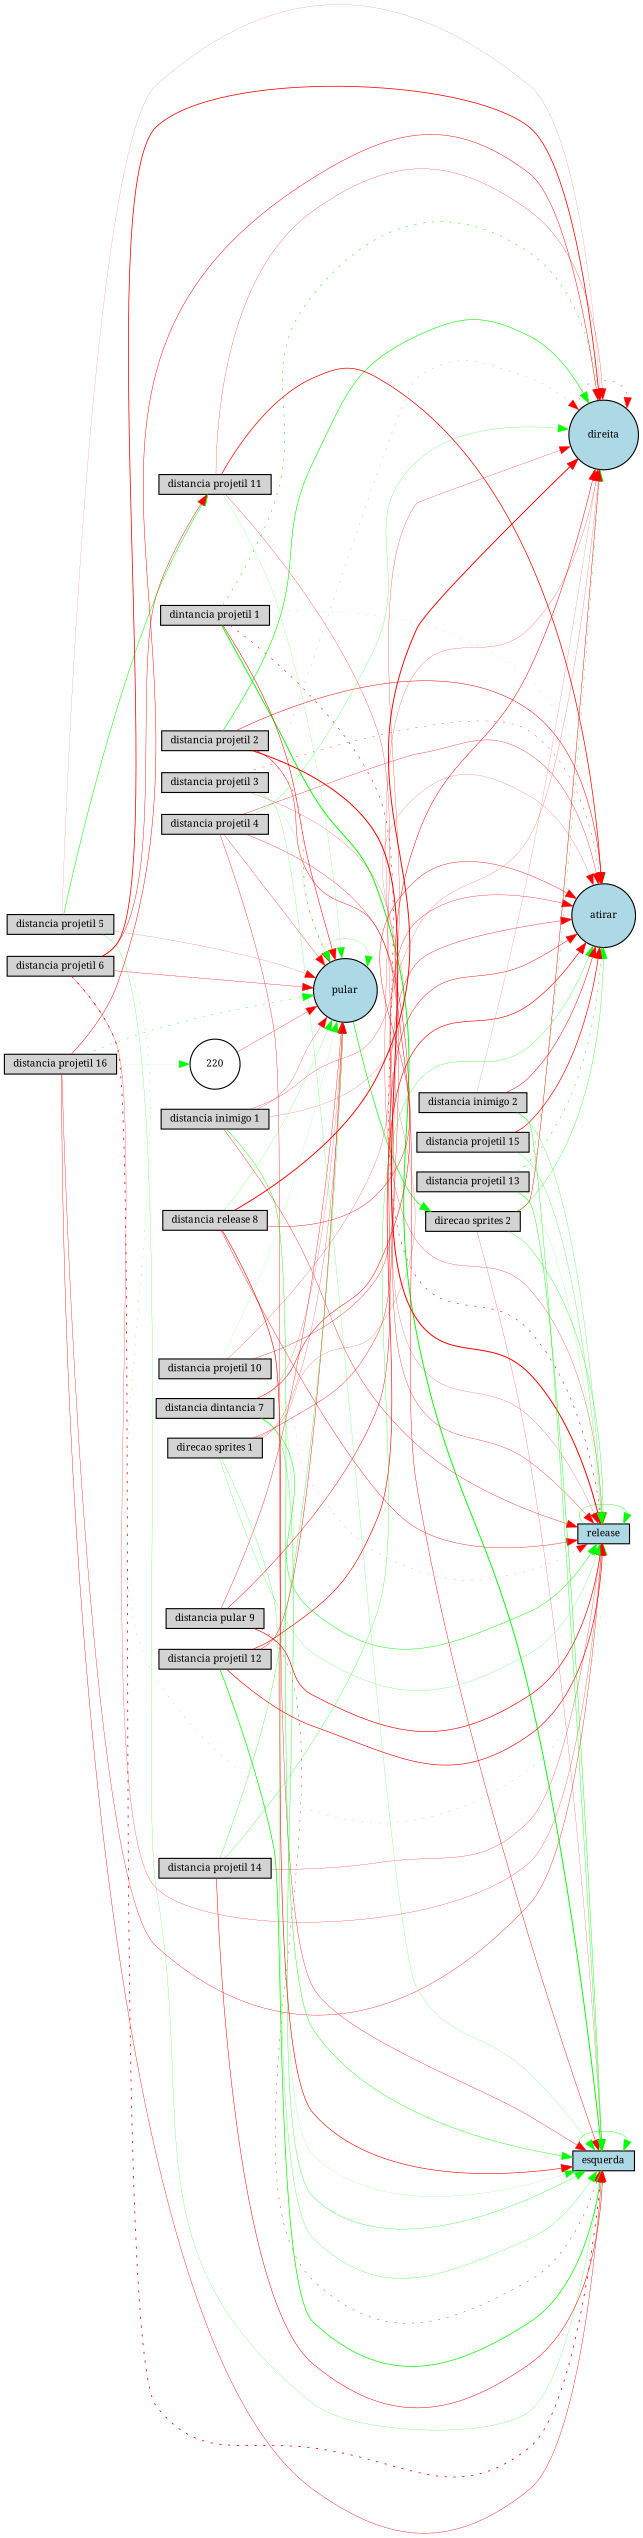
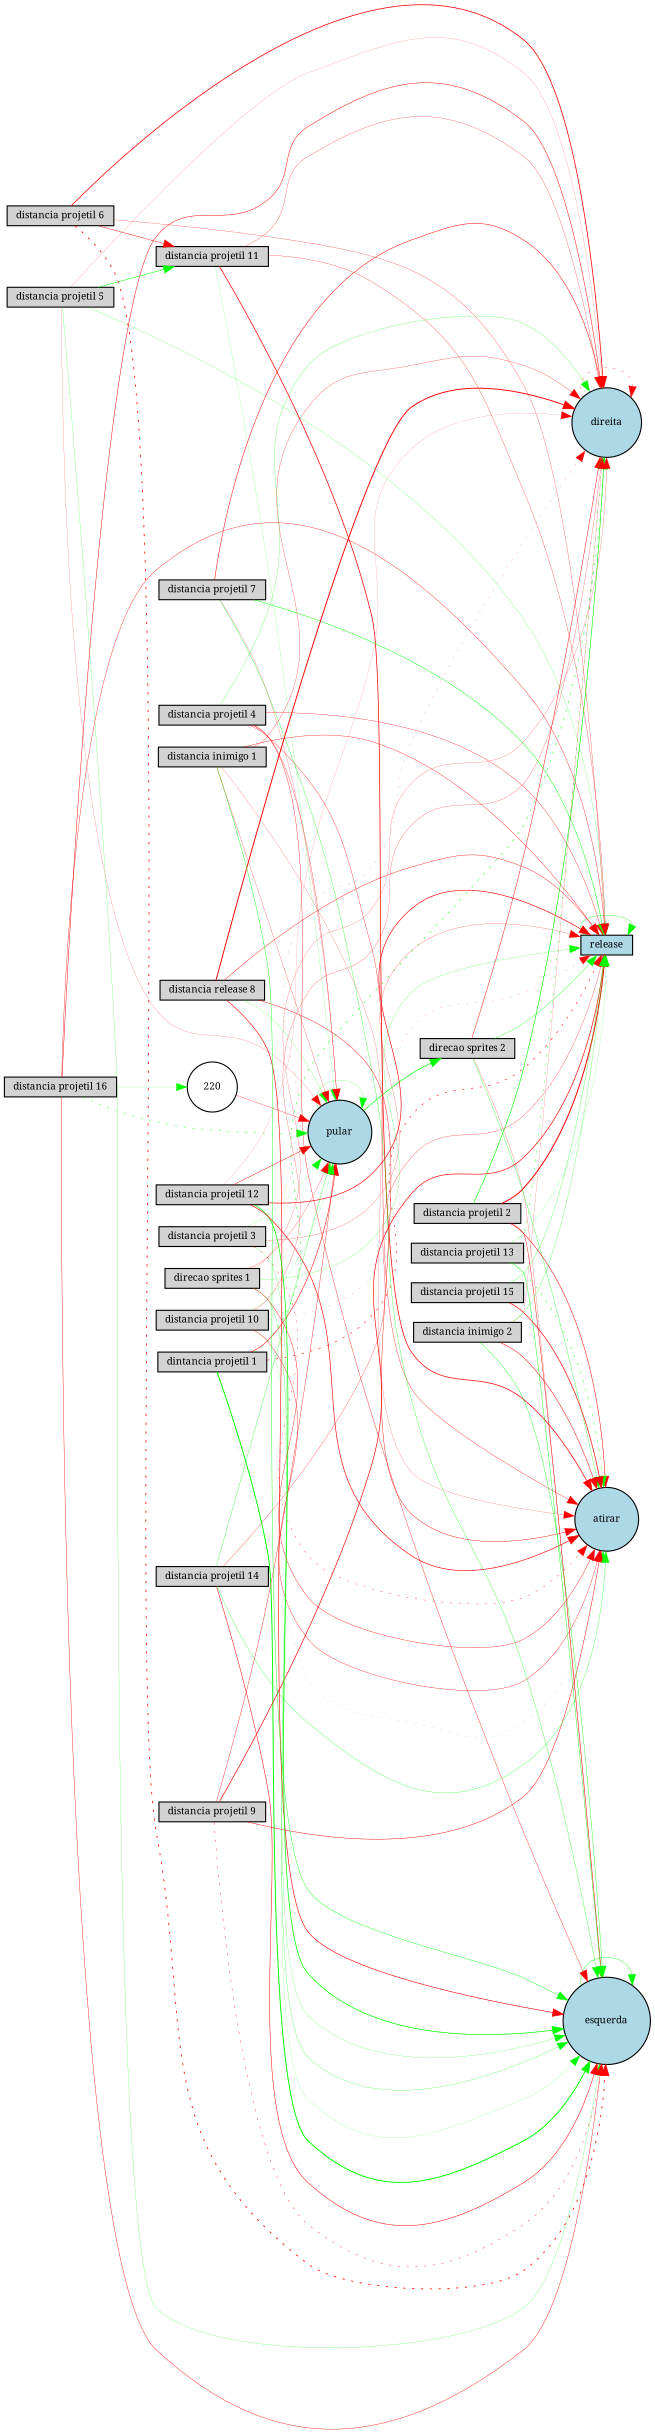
edge "distancia projetil 12" -> "direita": added
edge "distancia projetil 2" -> "pular": removed
edge "distancia projetil 6" -> "pular": removed
node "distancia dintancia 7": label "distancia dintancia 7" -> "distancia projetil 7"
node "distancia pular 9": label "distancia pular 9" -> "distancia projetil 9"
edge "distancia projetil 5" -> "release": style dotted -> solid
node "esquerda": shape box -> circle
